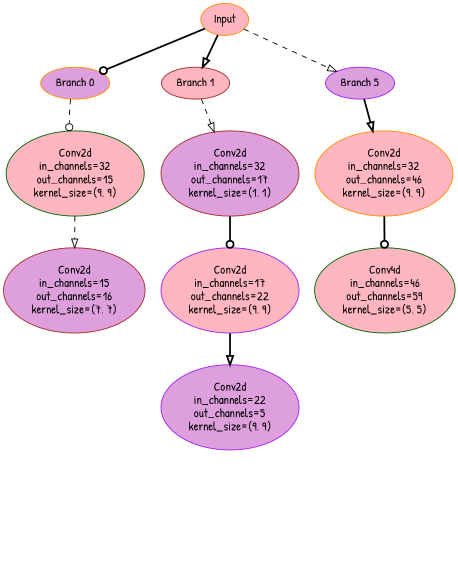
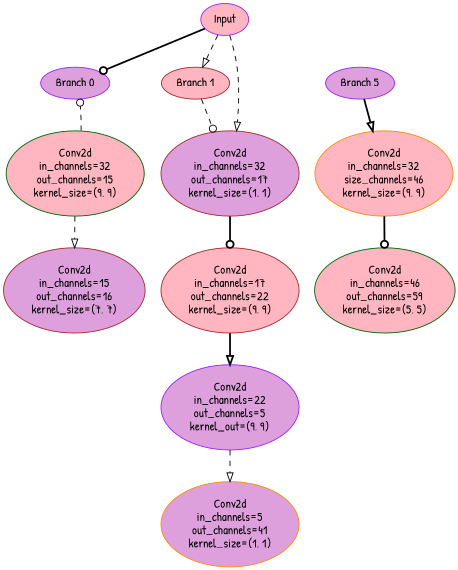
node "Input": color darkorange -> purple
edge "Input" -> "Branch 1": style bold -> dashed
edge "Input" -> "Branch 5": now "Input" -> "Conv2d in_channels=32 out_channels=17 kernel_size=(1, 1)"
node "Branch 0": color darkorange -> purple
edge "Branch 0" -> "Conv2d in_channels=32 out_channels=15 kernel_size=(9, 9)": reversed
edge "Branch 1" -> "Conv2d in_channels=32 out_channels=17 kernel_size=(1, 1)": arrowhead onormal -> odot
node "Conv2d in_channels=32 out_channels=46 kernel_size=(9, 9)": label "Conv2d in_channels=32 out_channels=46 kernel_size=(9, 9)" -> "Conv2d in_channels=32 size_channels=46 kernel_size=(9, 9)"
node "Conv2d in_channels=17 out_channels=22 kernel_size=(9, 9)": color purple -> brown
node "Conv4d in_channels=46 out_channels=59 kernel_size=(5, 5)": label "Conv4d in_channels=46 out_channels=59 kernel_size=(5, 5)" -> "Conv2d in_channels=46 out_channels=59 kernel_size=(5, 5)"
node "Conv2d in_channels=22 out_channels=5 kernel_size=(9, 9)": label "Conv2d in_channels=22 out_channels=5 kernel_size=(9, 9)" -> "Conv2d in_channels=22 out_channels=5 kernel_out=(9, 9)"
node "Conv2d in_channels=5 out_channels=41 kernel_size=(1, 1)": added
